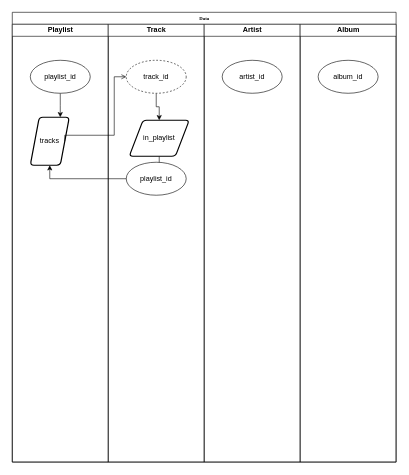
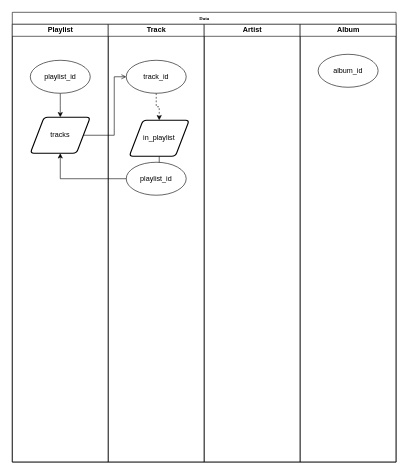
node "track_id": style dashed -> solid
node "artist_id": removed
node "album_id": moved (348, 77) -> (348, 71)
edge "track_id" -> "in_playlist": style solid -> dashed
node "tracks": size 39x48 -> 60x36
